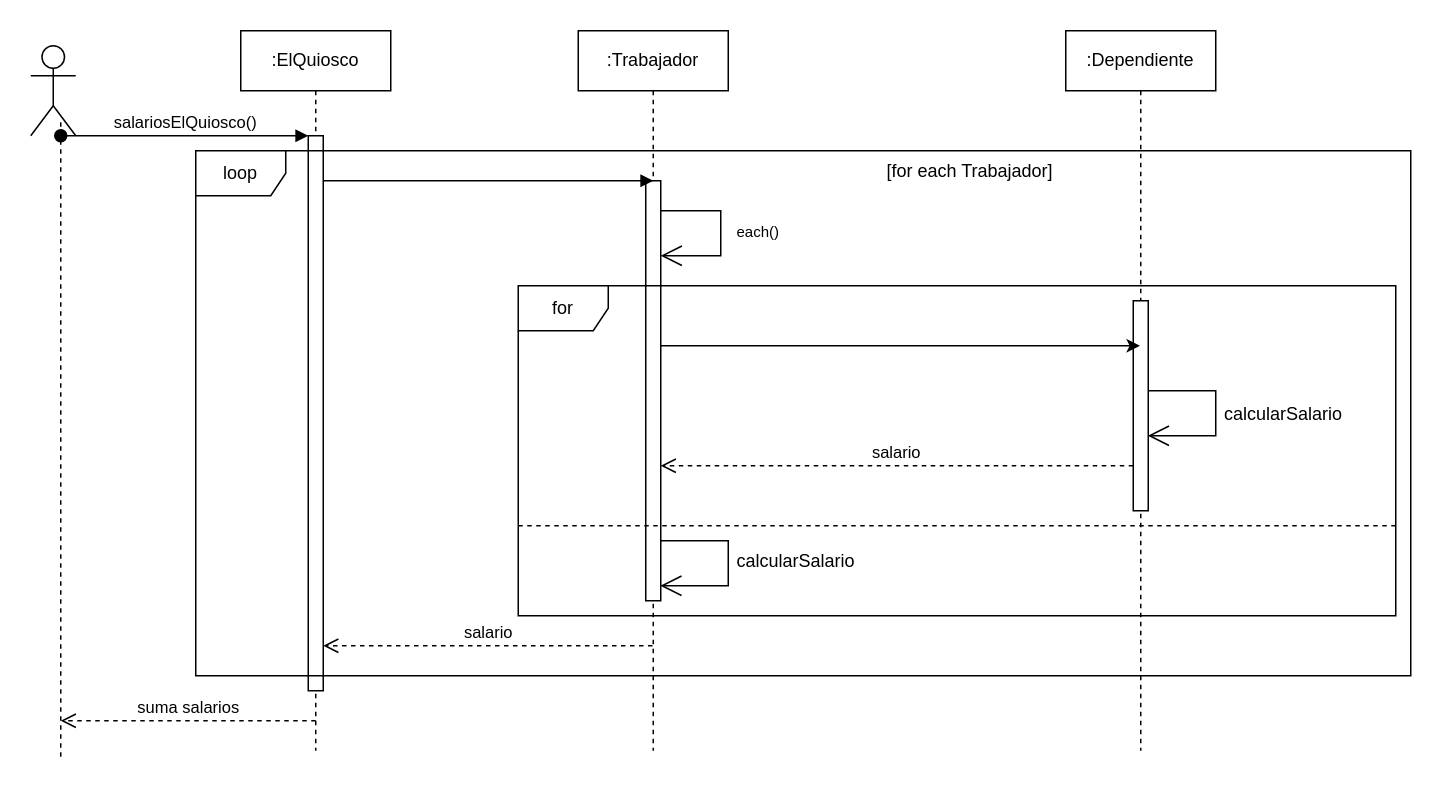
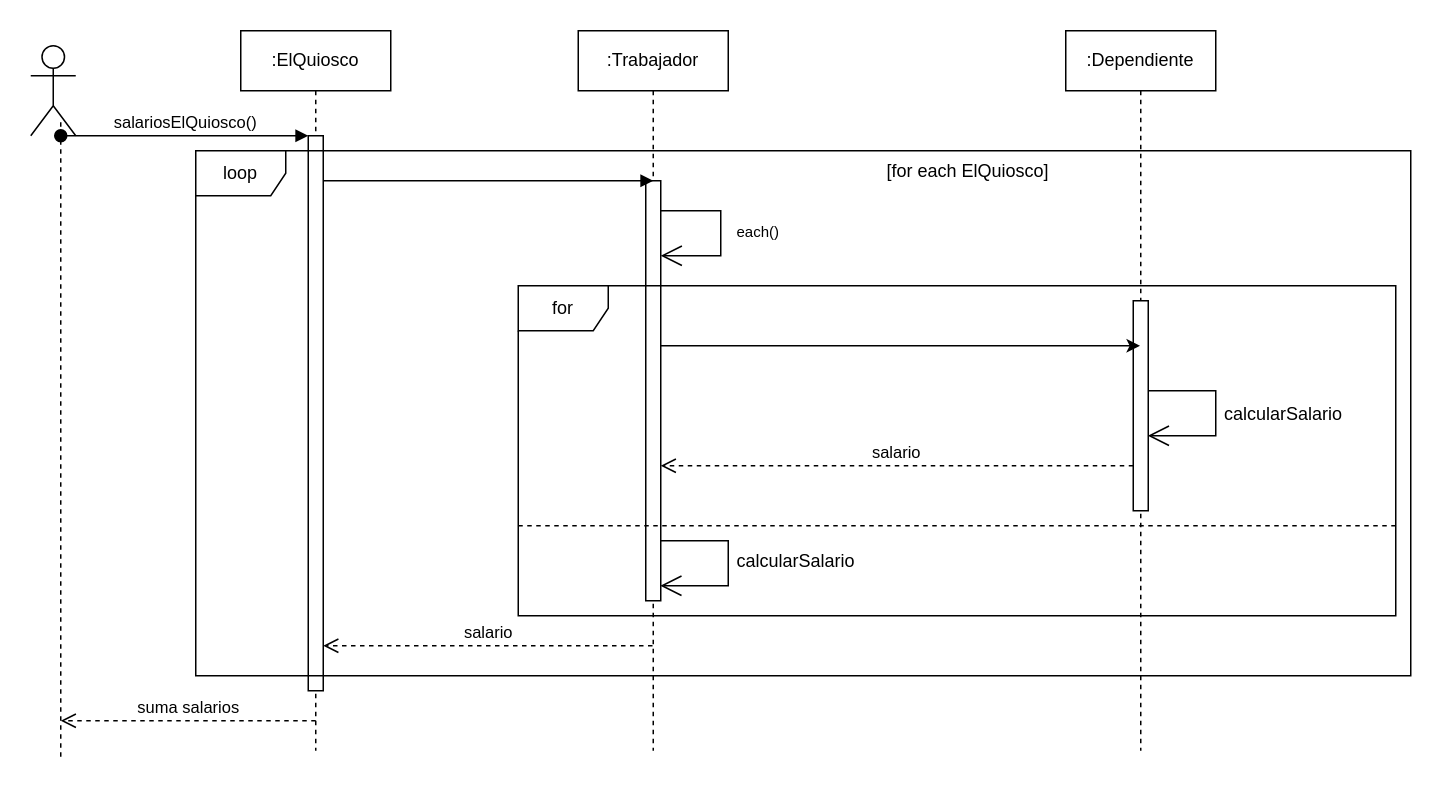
node "[for each Trabajador]": label "[for each Trabajador]" -> "[for each ElQuiosco]"
